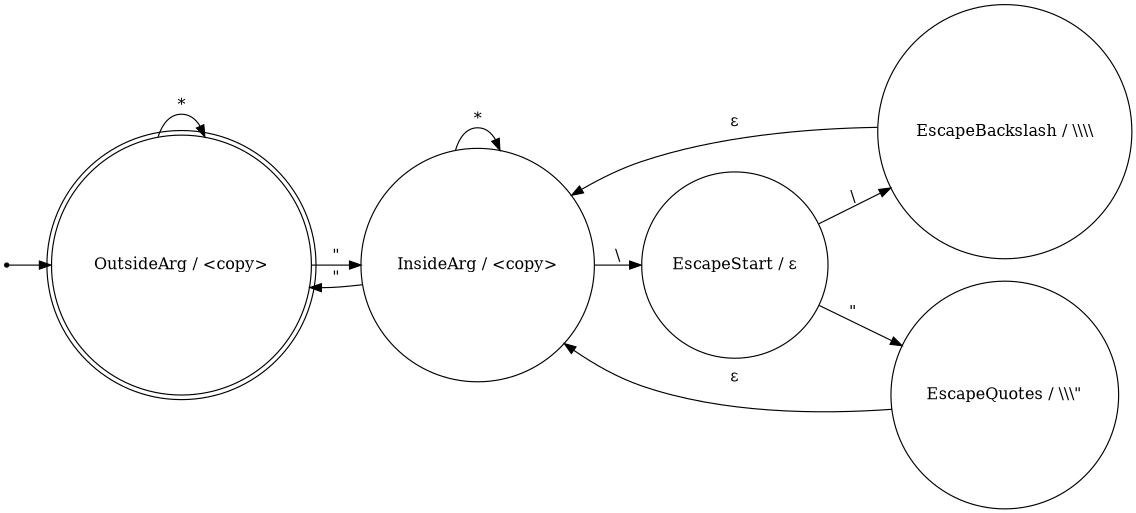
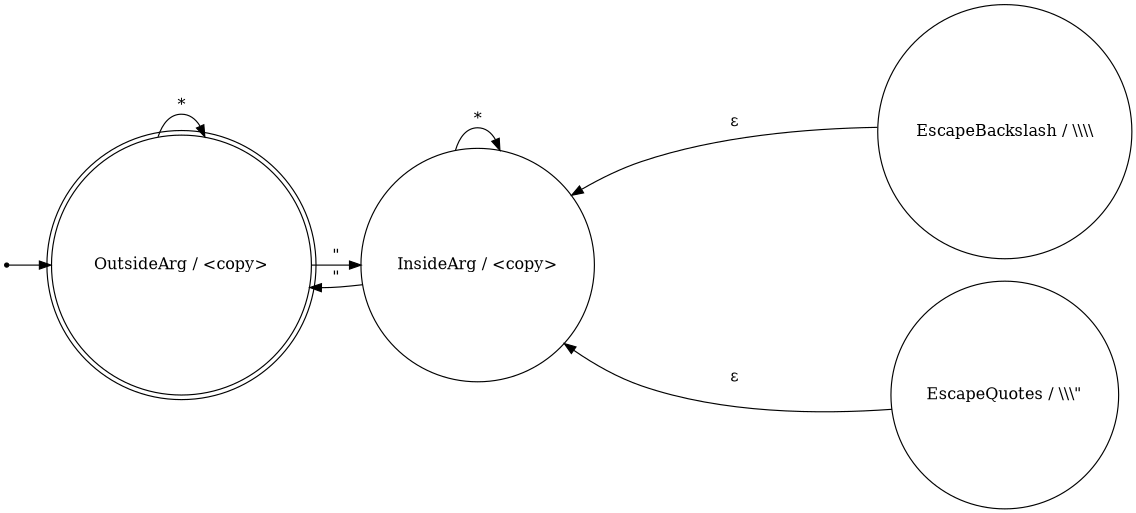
node "EscapeStart / ε": removed
